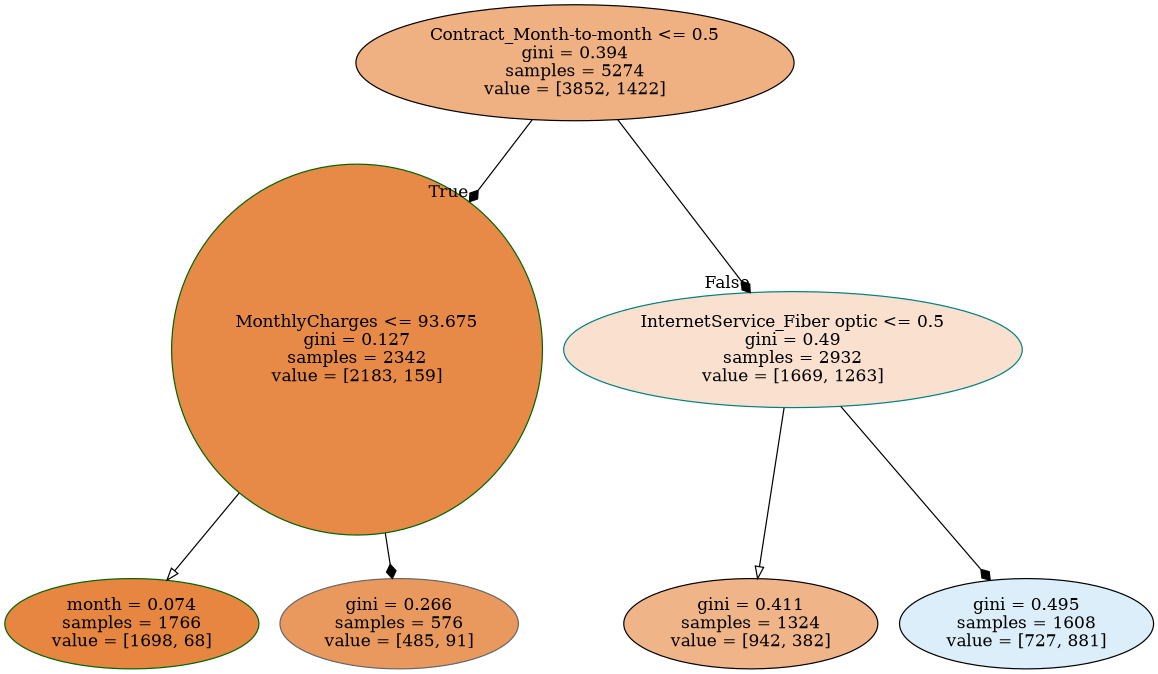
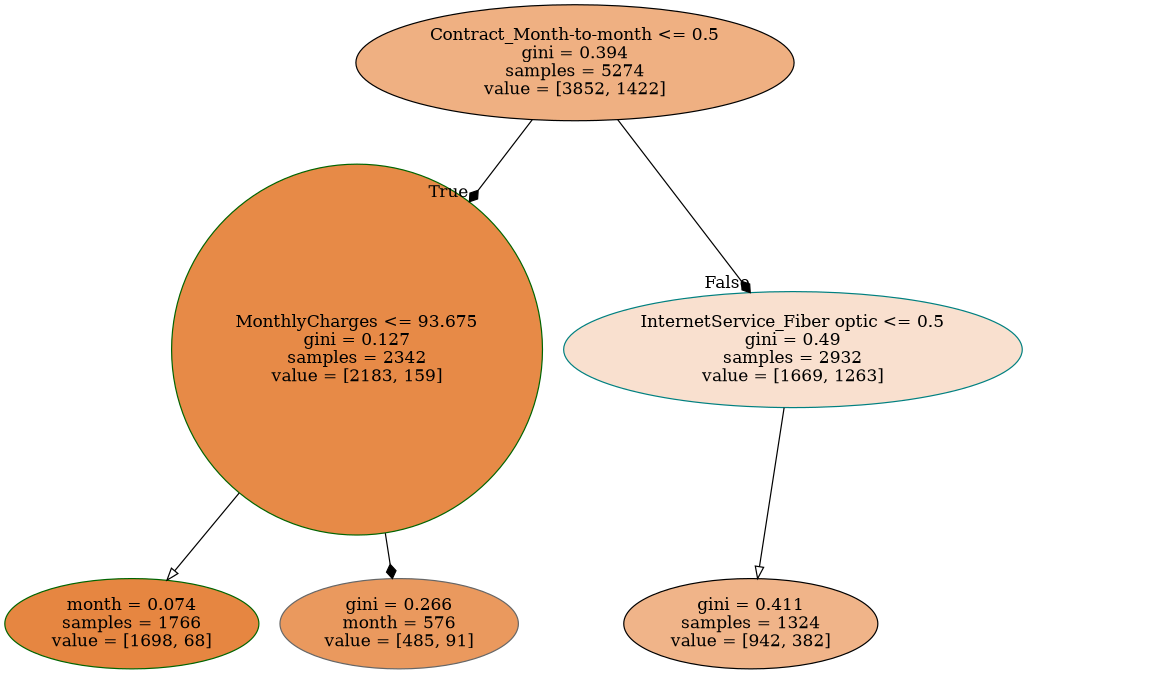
node "gini = 0.266 samples = 576 value = [485, 91]": label "gini = 0.266 samples = 576 value = [485, 91]" -> "gini = 0.266 month = 576 value = [485, 91]"
node "gini = 0.495 samples = 1608 value = [727, 881]": removed
